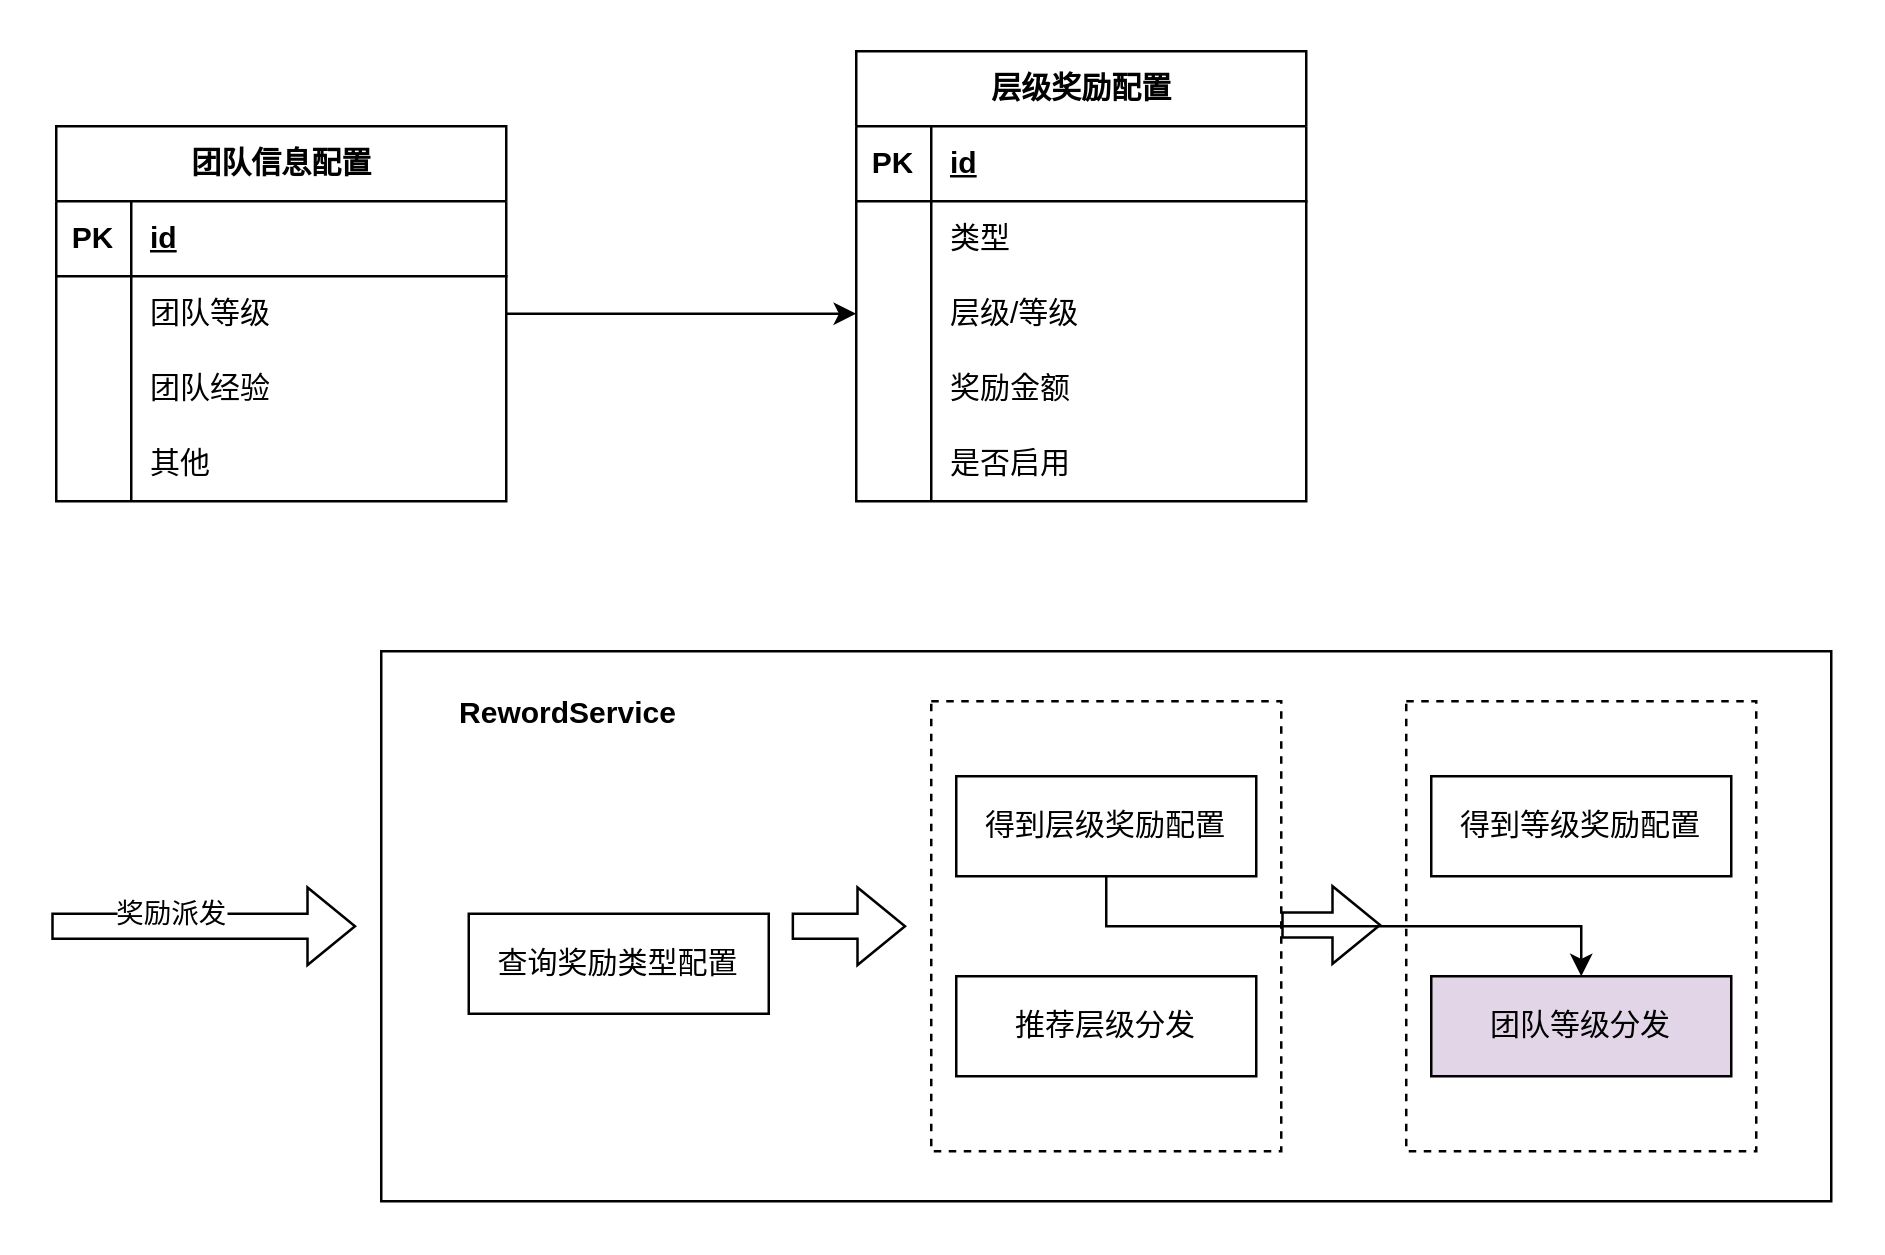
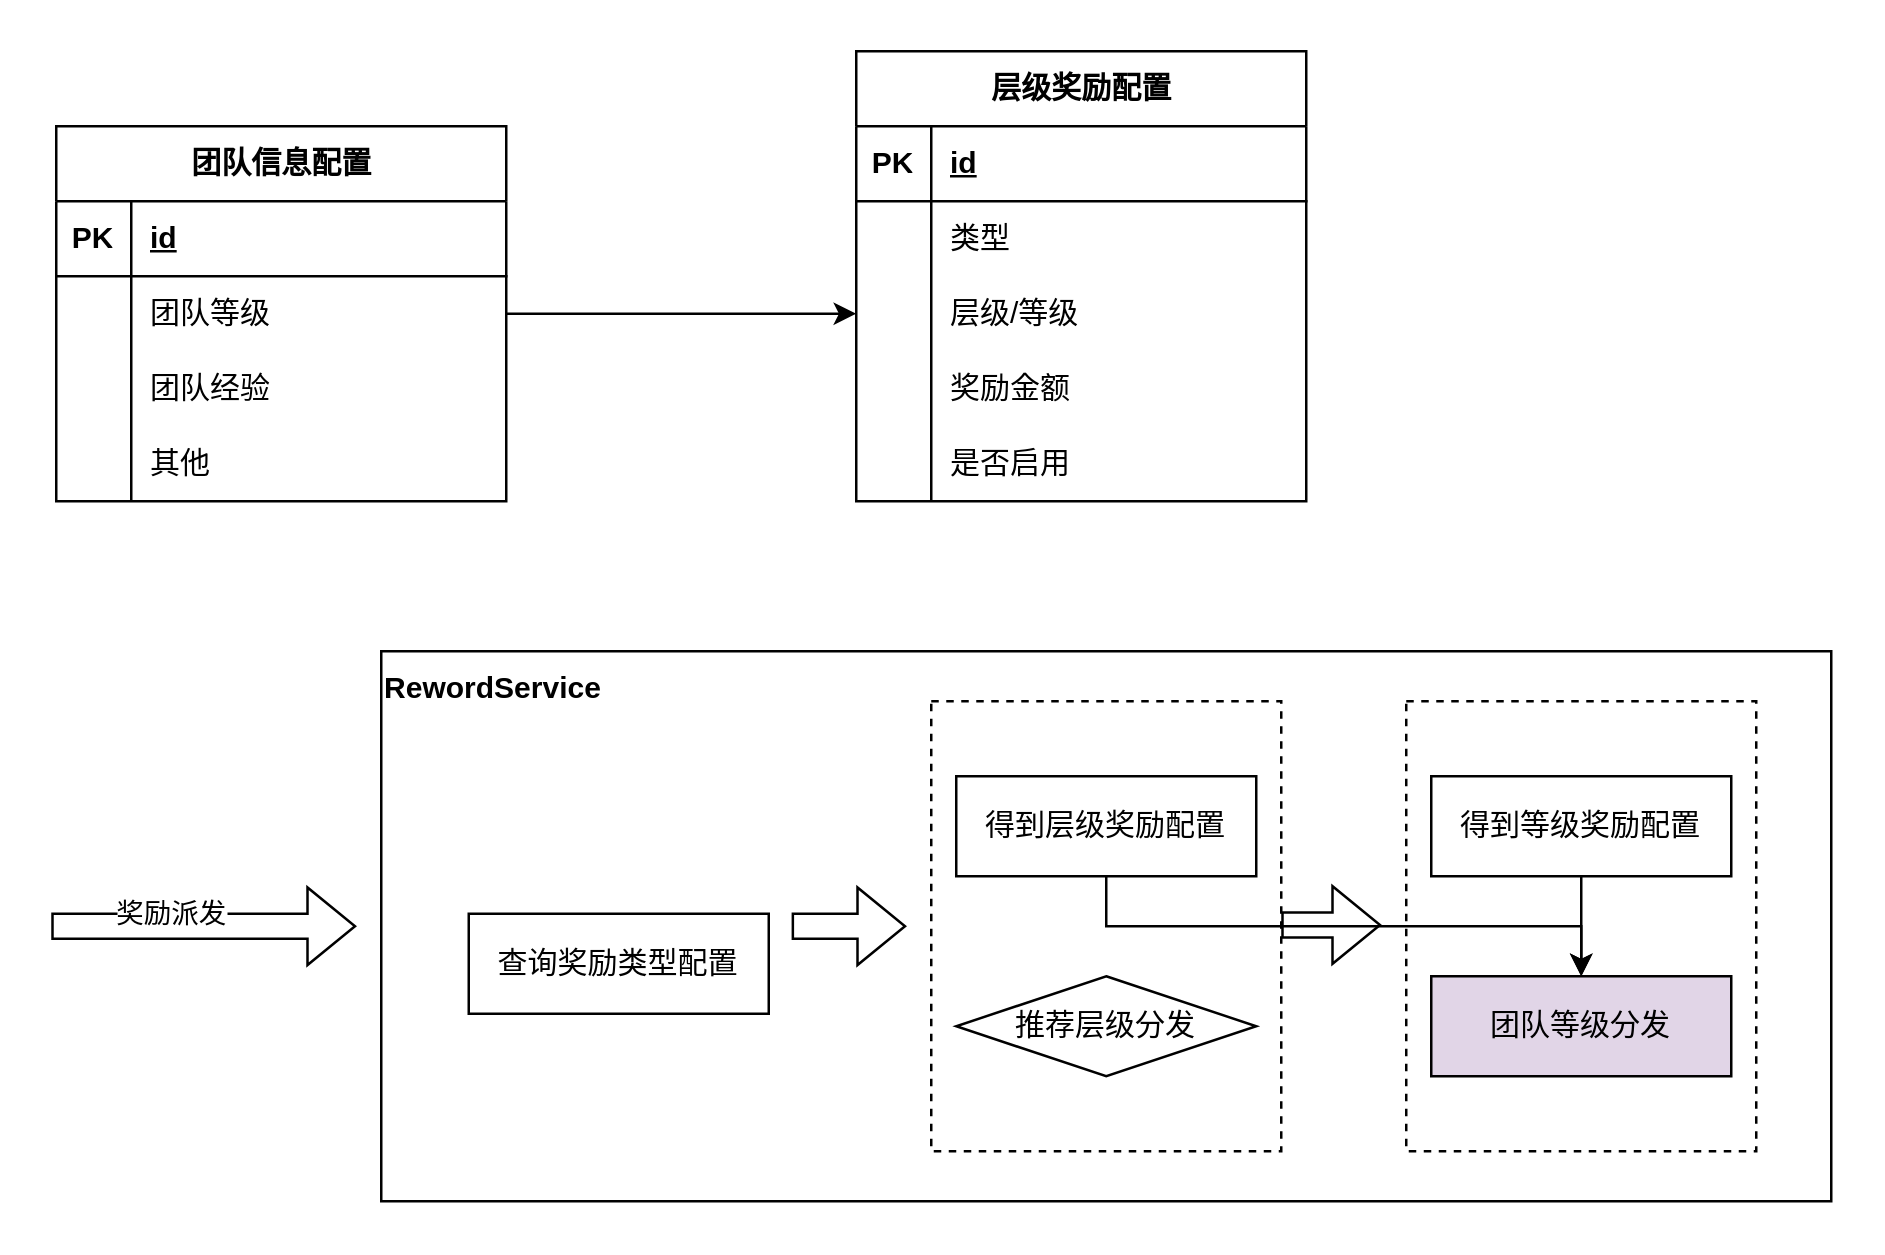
node "RewordService": moved (569, 714) -> (494, 689)
edge "得到等级奖励配置" -> "团队等级分发": added
node "推荐层级分发": shape rectangle -> diamond
